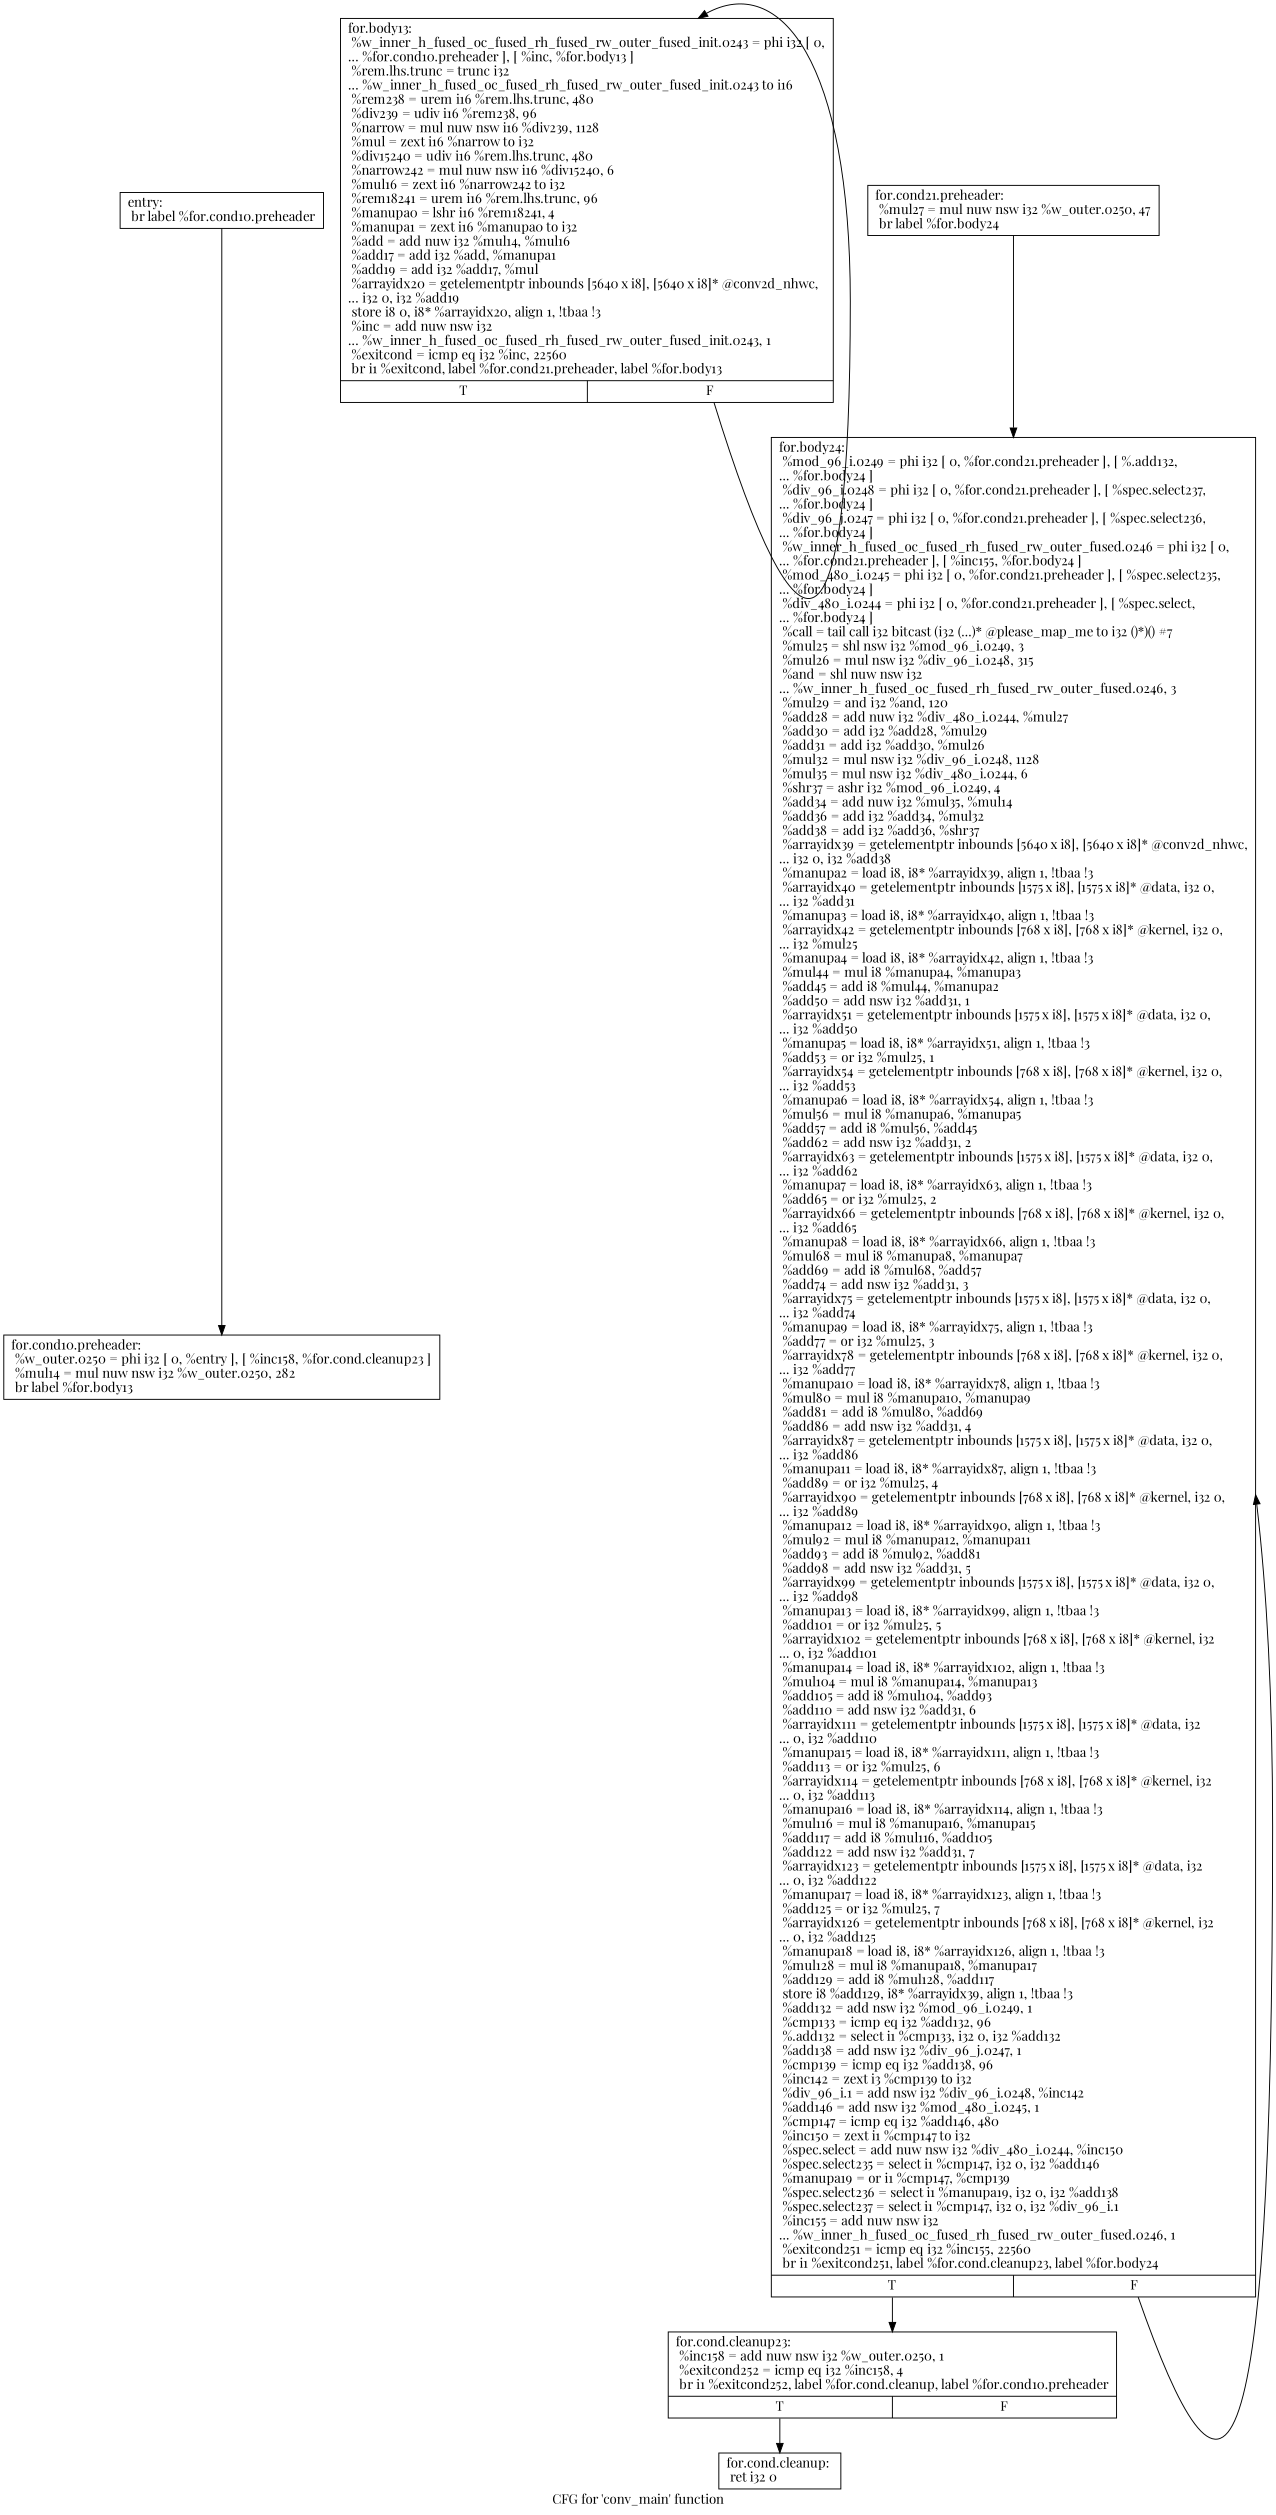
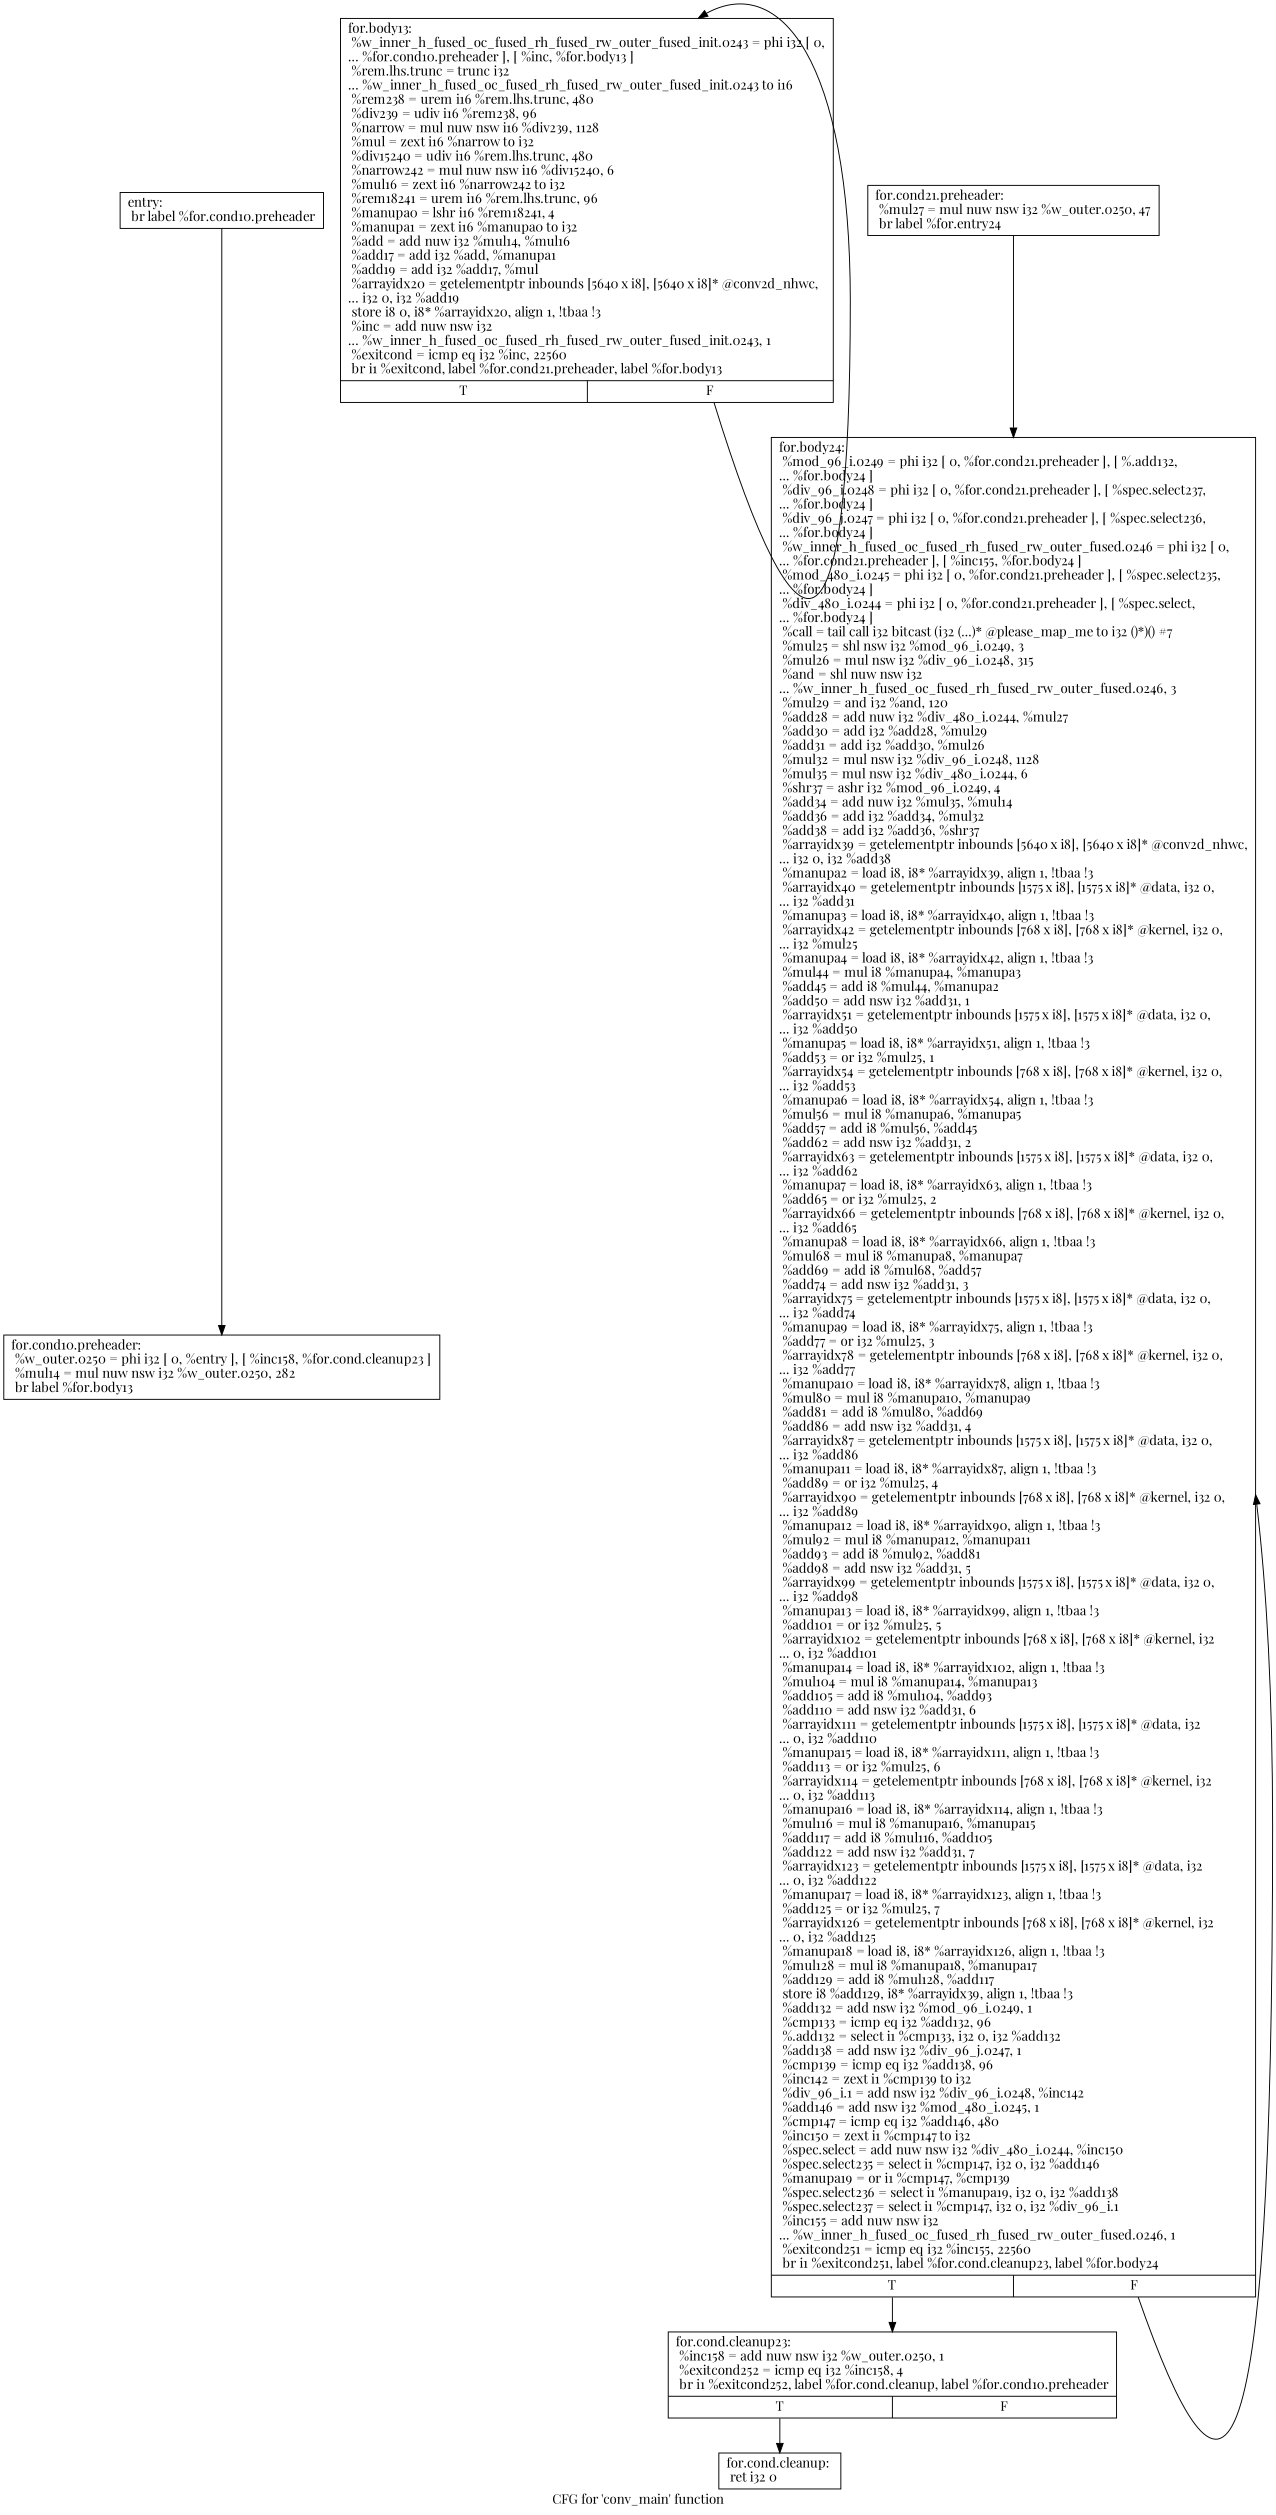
node "for.cond21.preheader:": text "br label %for.body24" -> "br label %for.entry24"
node "for.body24:": text "%inc142 = zext i3 %cmp139 to i32" -> "%inc142 = zext i1 %cmp139 to i32"
